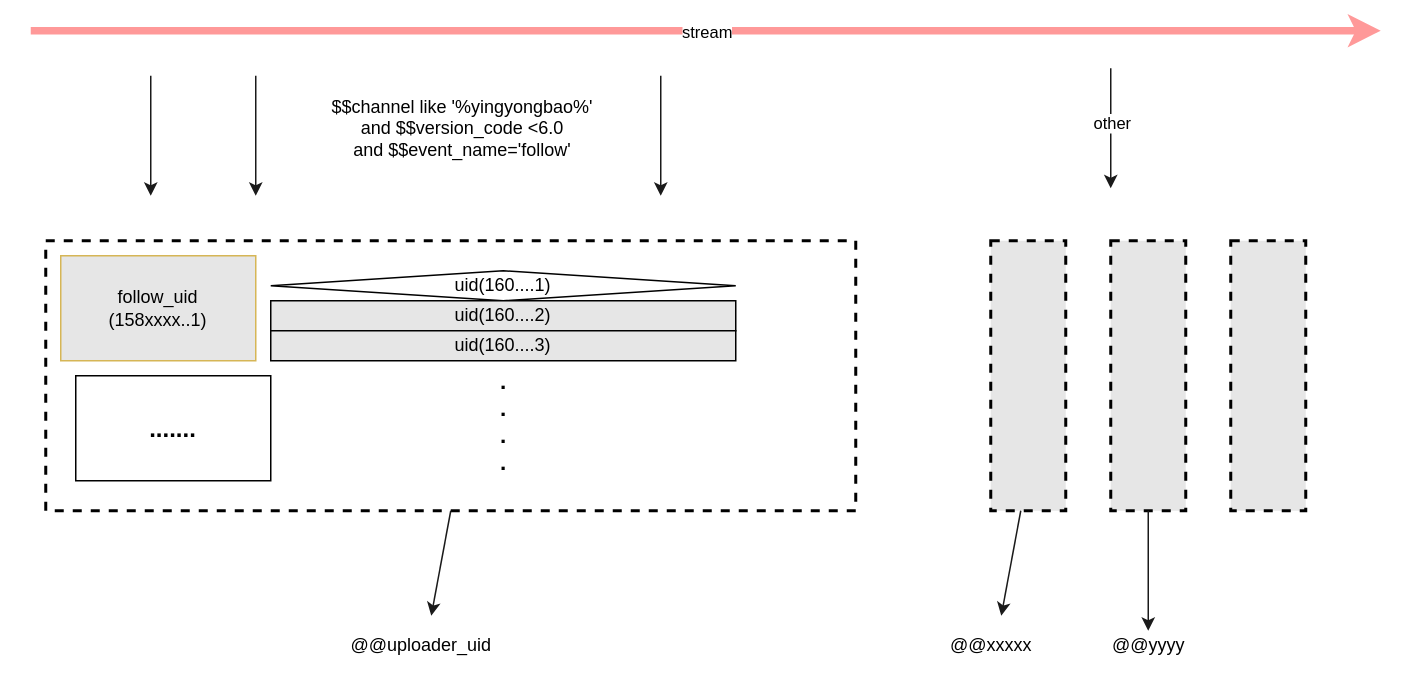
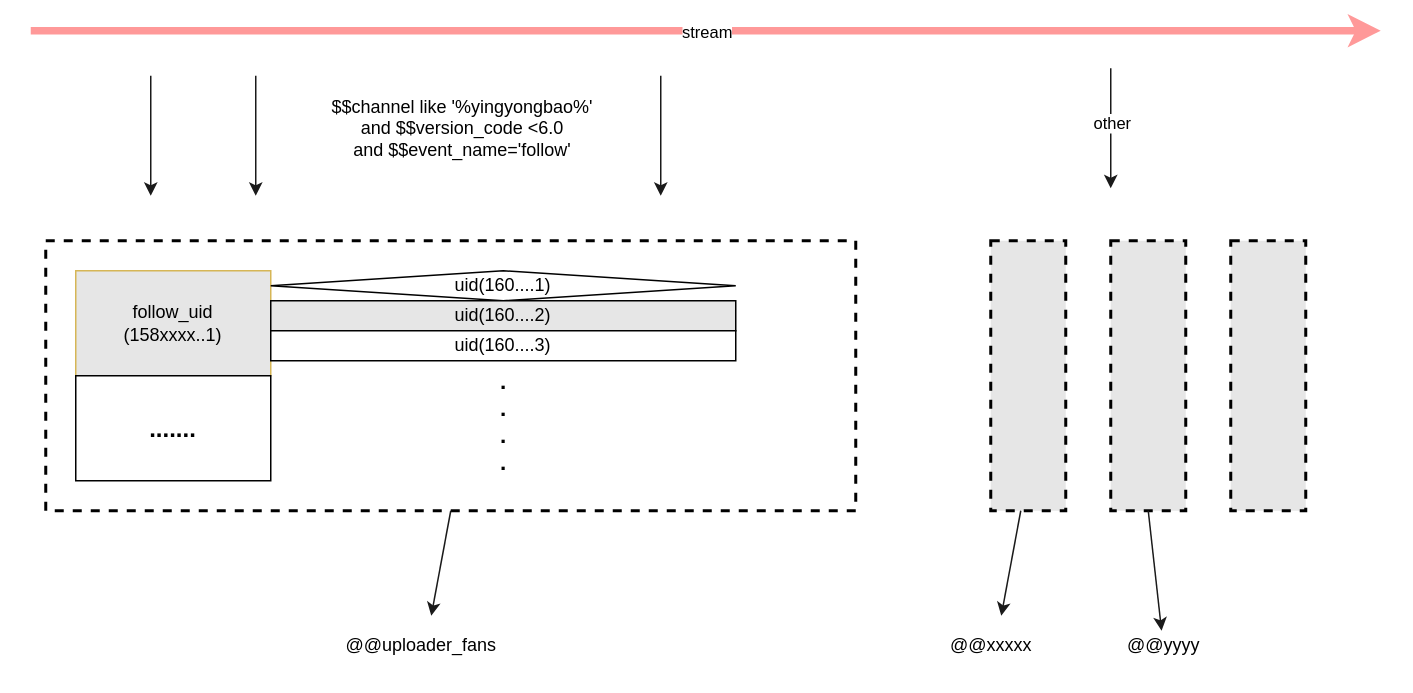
node "follow_uid (158xxxx..1)": moved (158, 308) -> (173, 323)
node "uid(160....3)": fillcolor #e6e6e6 -> #ffffff
node "@@uploader_uid": label "@@uploader_uid" -> "@@uploader_fans"
node "@@yyyy": moved (1148, 646) -> (1163, 646)
